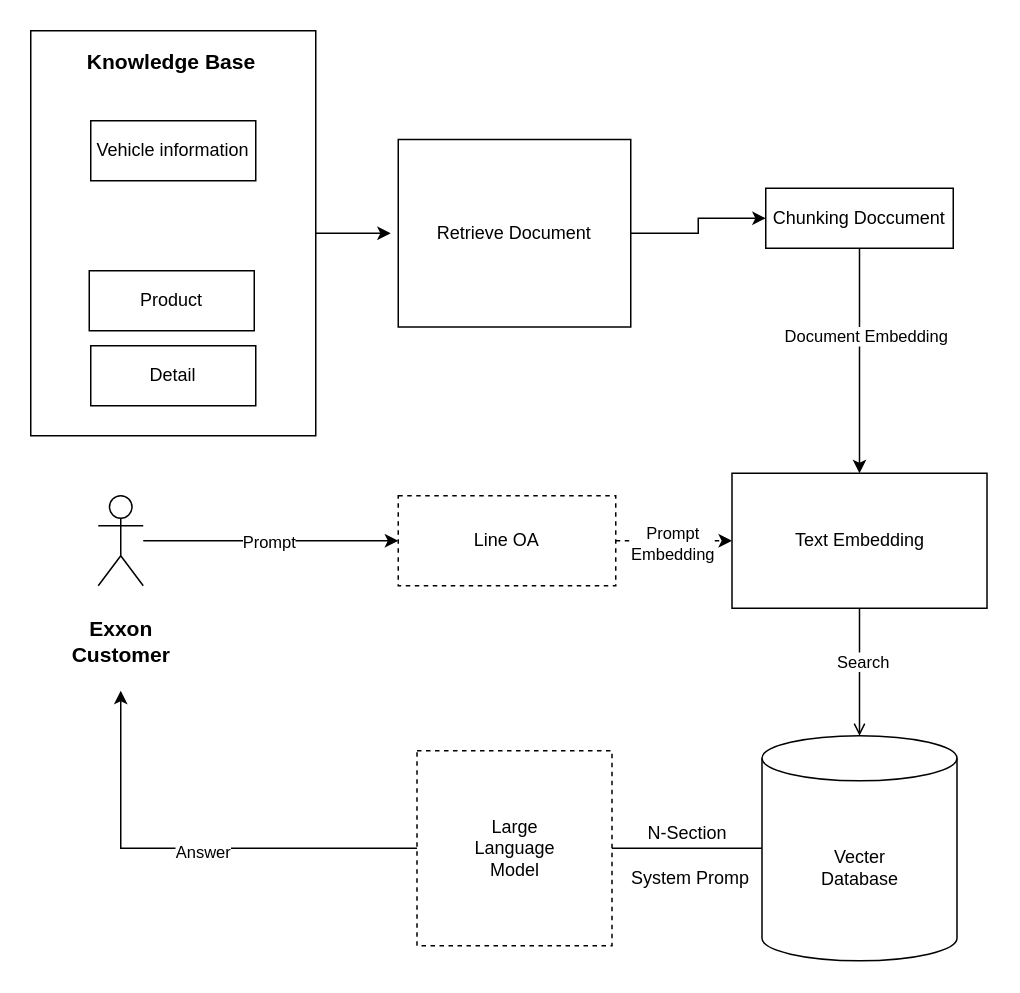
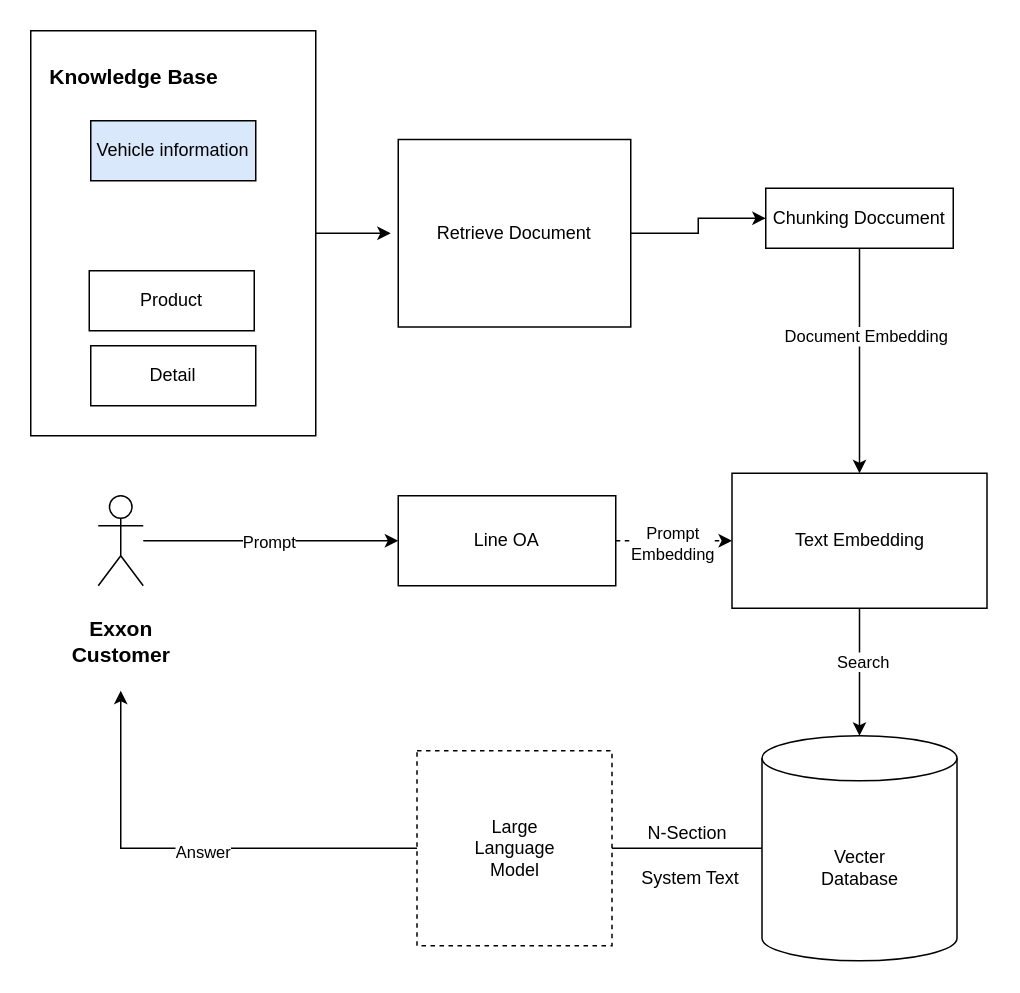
node "Knowledge Base": moved (172, 62) -> (134, 77)
node "Vehicle information": fillcolor #ffffff -> #dae8fc
node "Line OA": style dashed -> solid
edge "Text Embedding" -> "Vecter Database": arrowhead open -> classic
node "System Promp": label "System Promp" -> "System Text"
